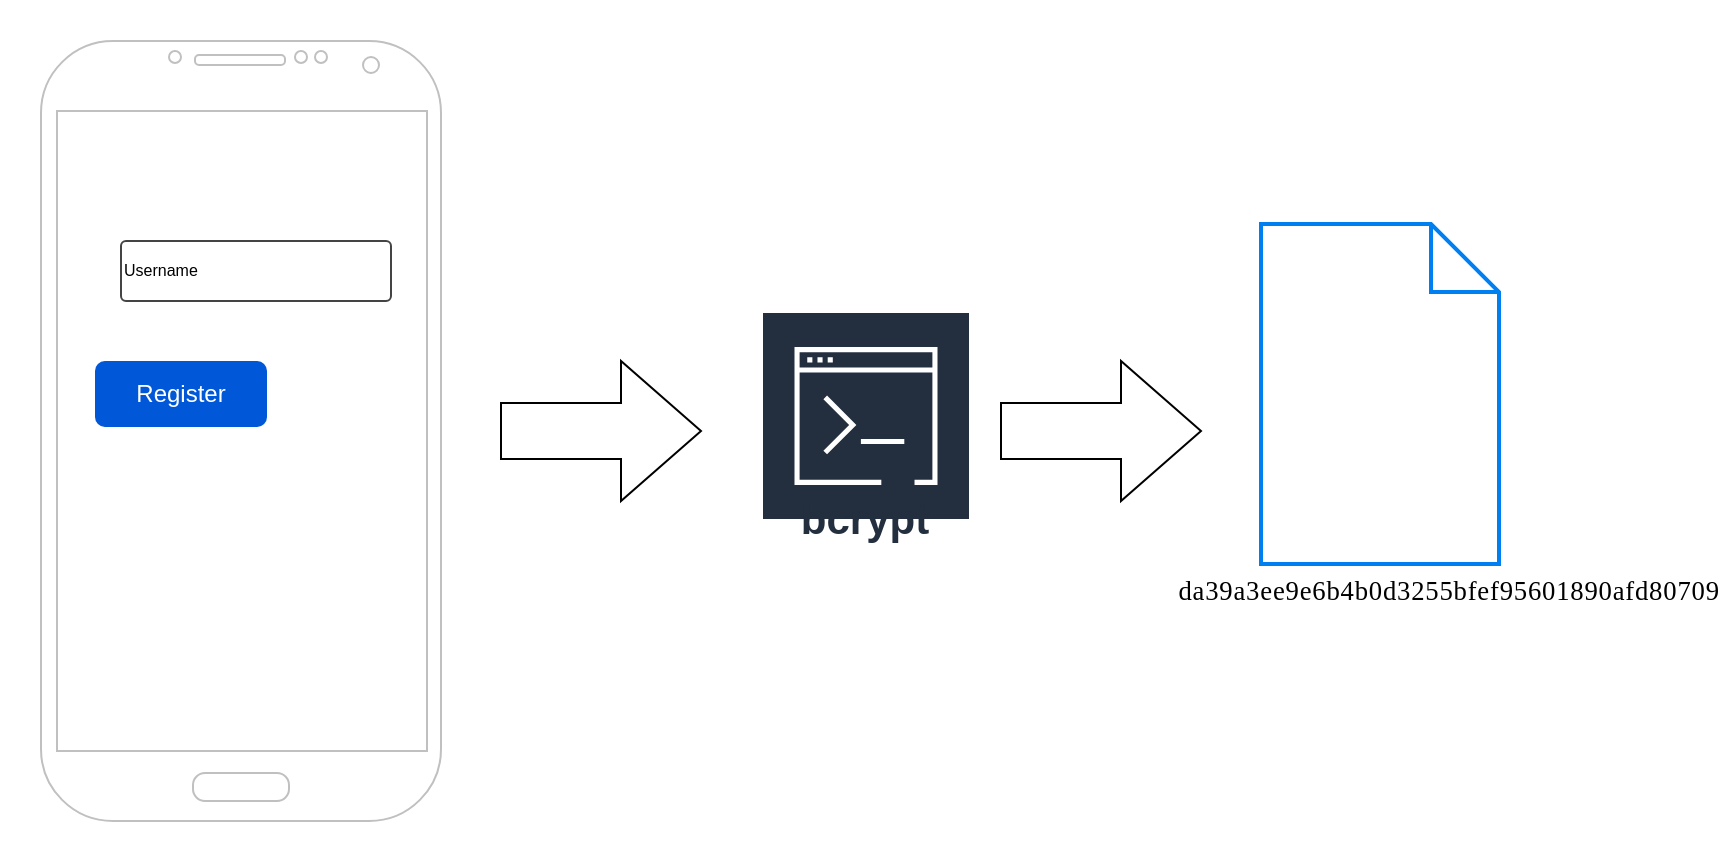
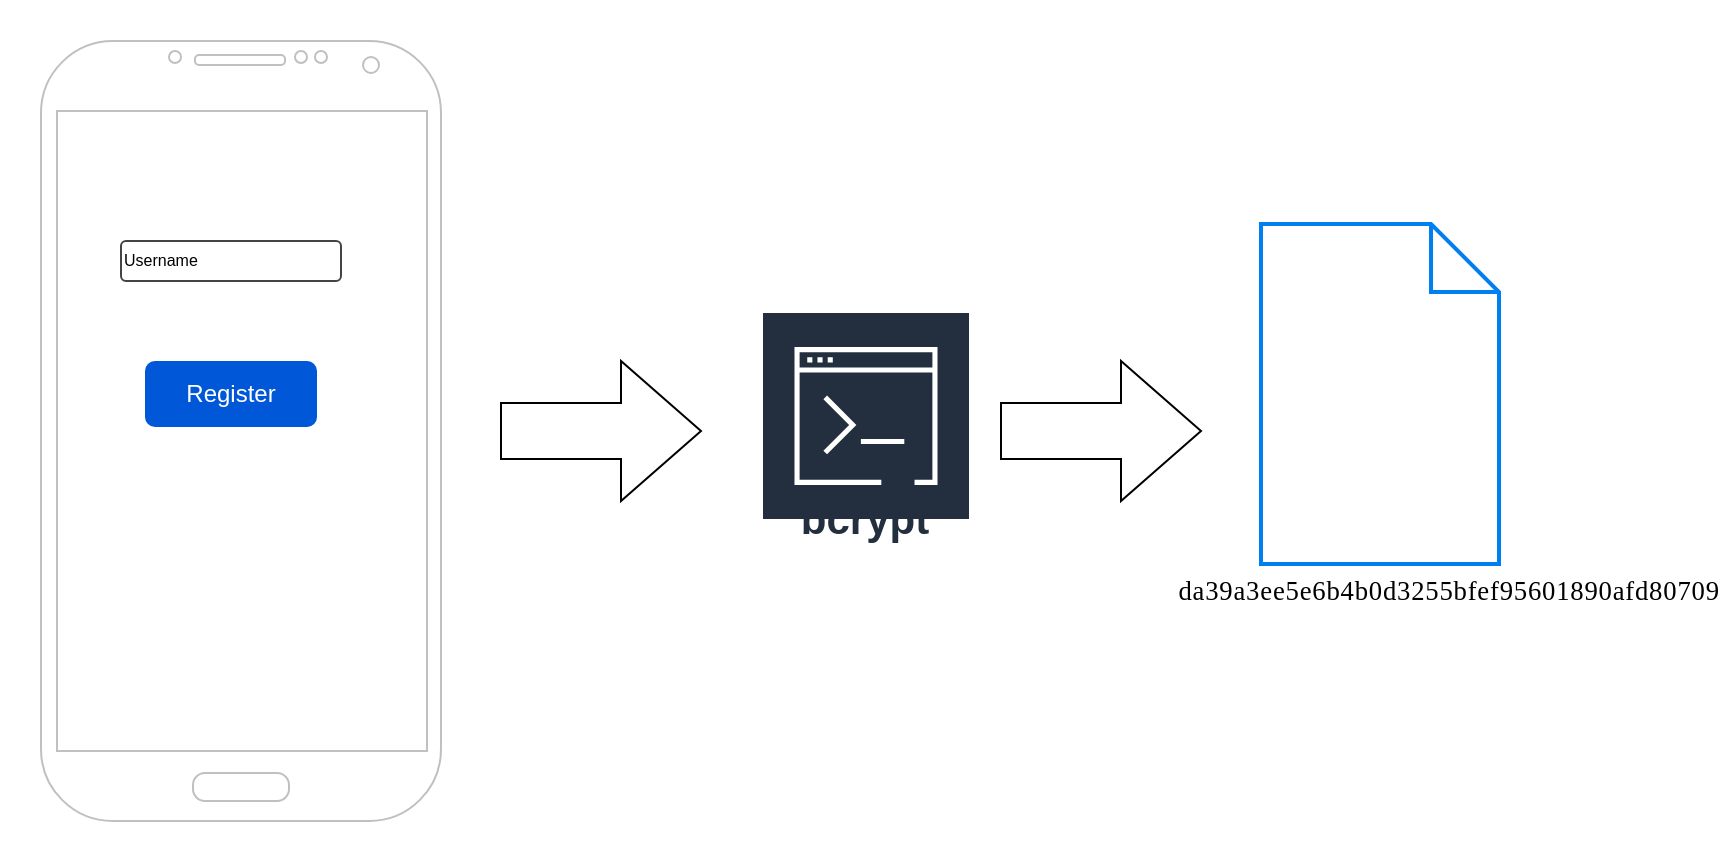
node "Username": size 270x60 -> 220x40
node "Register": moved (181, 394) -> (231, 394)
node "da39a3ee9e6b4b0d3255bfef95601890afd80709": label "da39a3ee9e6b4b0d3255bfef95601890afd80709" -> "da39a3ee5e6b4b0d3255bfef95601890afd80709"
